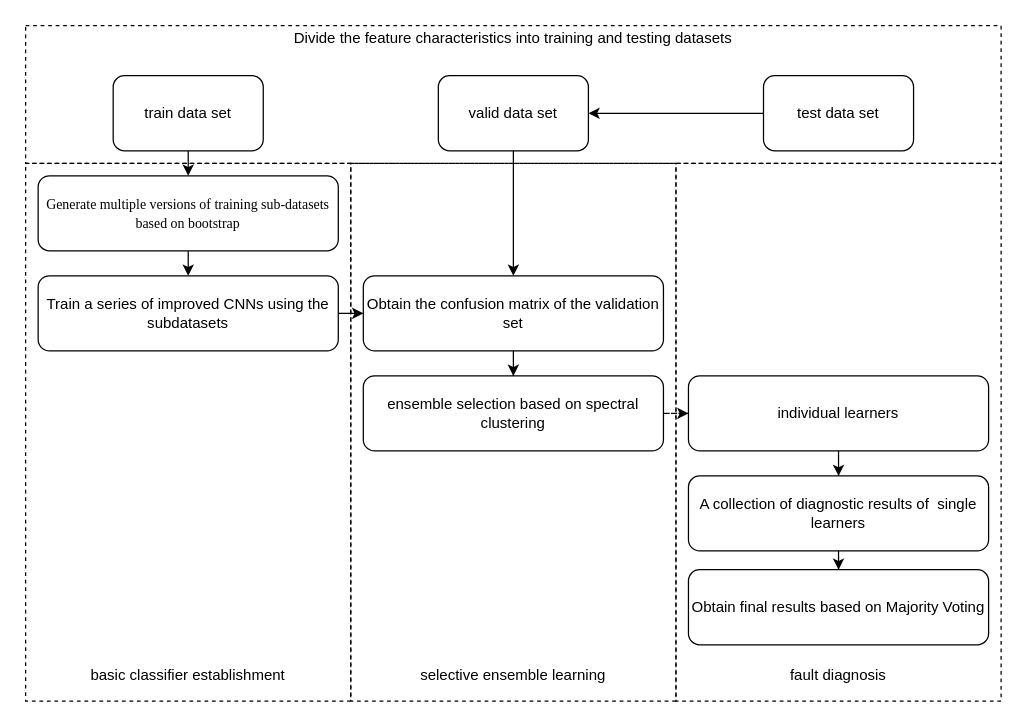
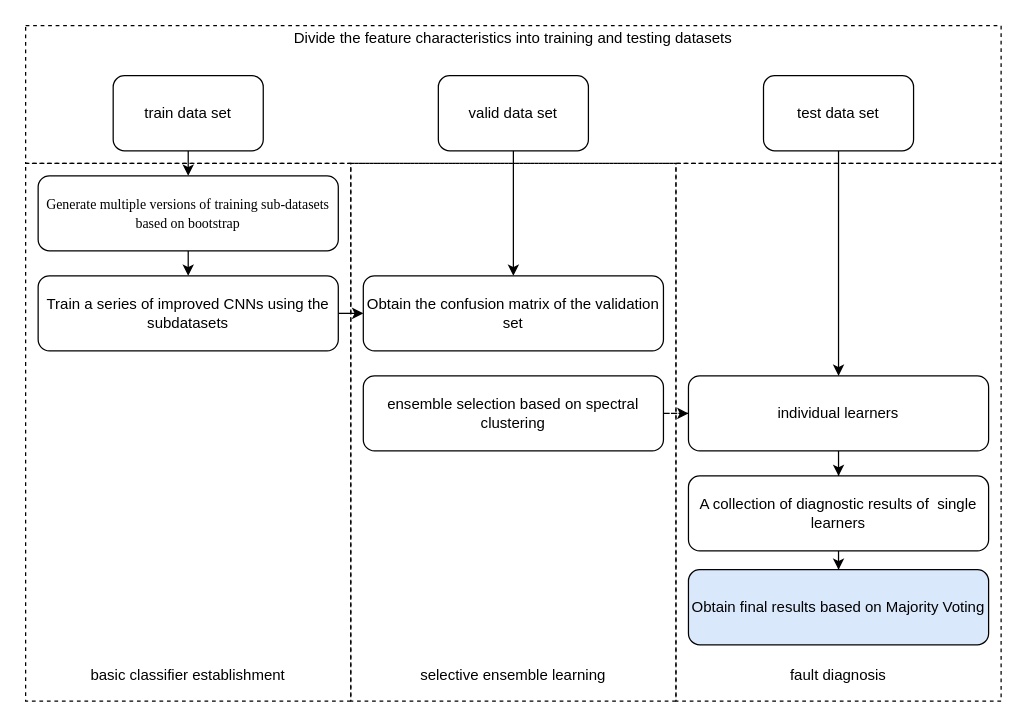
edge "test data set" -> "valid data set": now "test data set" -> "individual learners"
edge "Obtain the confusion matrix of the validation set" -> "ensemble selection based on spectral clustering": removed
node "Obtain final results based on Majority Voting": fillcolor #ffffff -> #dae8fc
